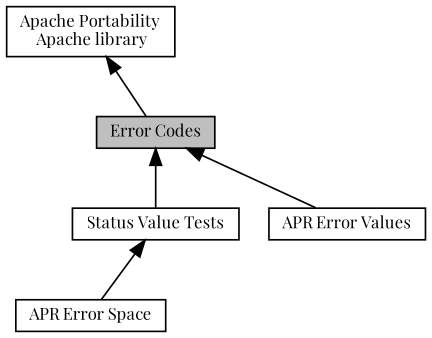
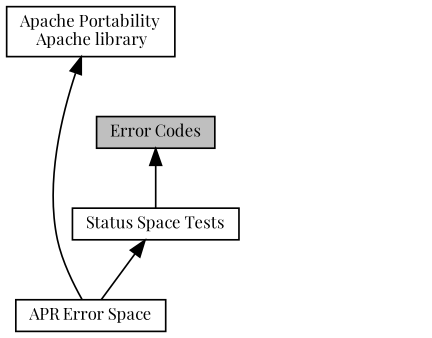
edge "Error Codes" -> "Apache Portability Apache library": now "APR Error Space" -> "Apache Portability Apache library"
node "Status Value Tests": label "Status Value Tests" -> "Status Space Tests"
node "APR Error Values": removed
